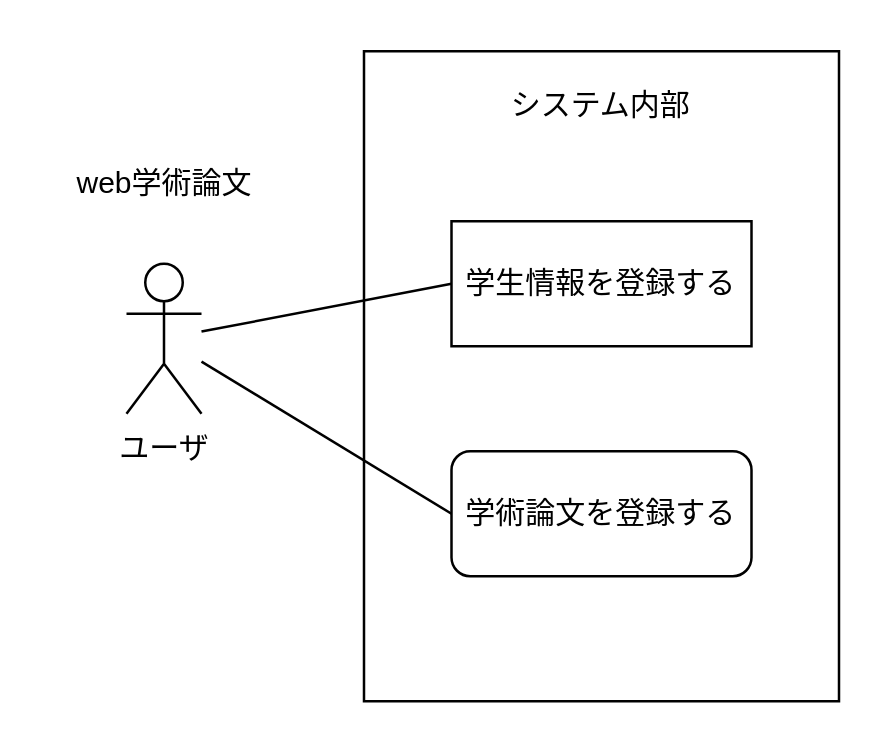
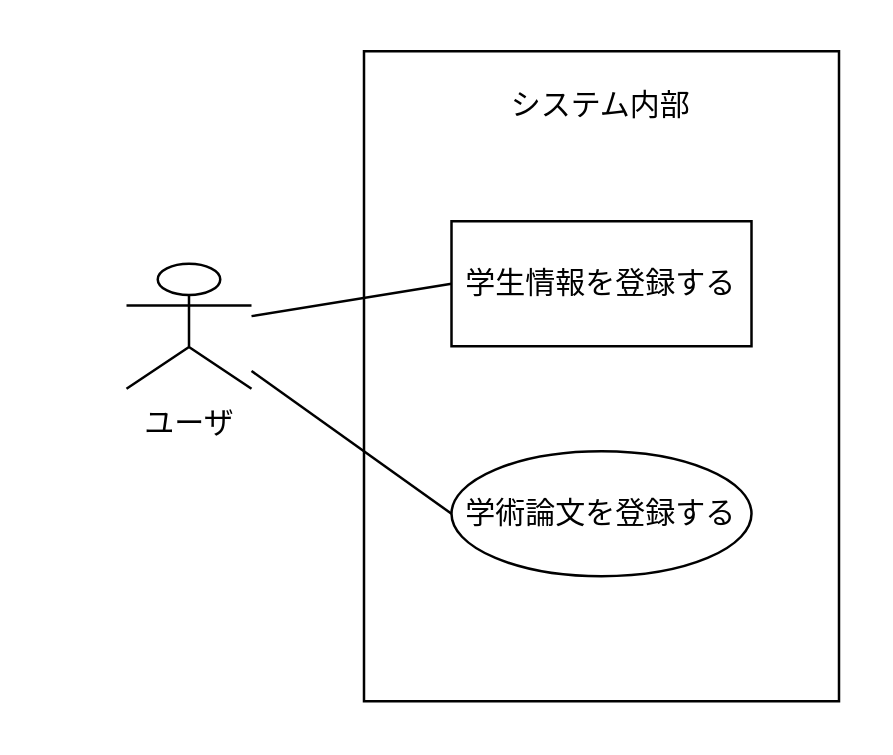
node "web学術論文": removed
node "ユーザ": size 75x150 -> 125x125
node "学術論文を登録する": shape rounded rectangle -> ellipse
